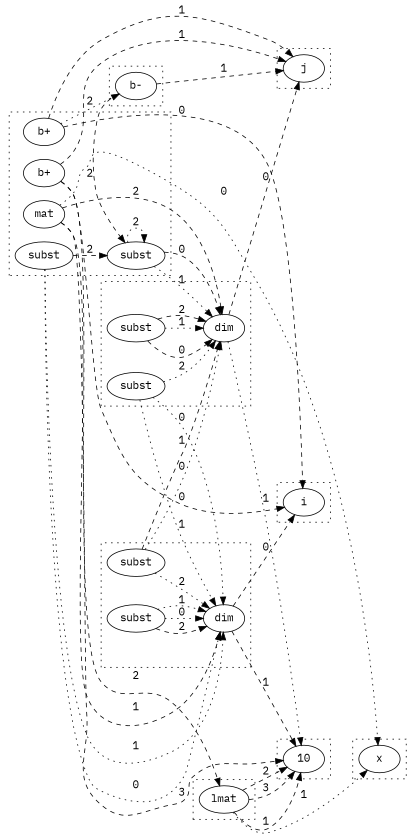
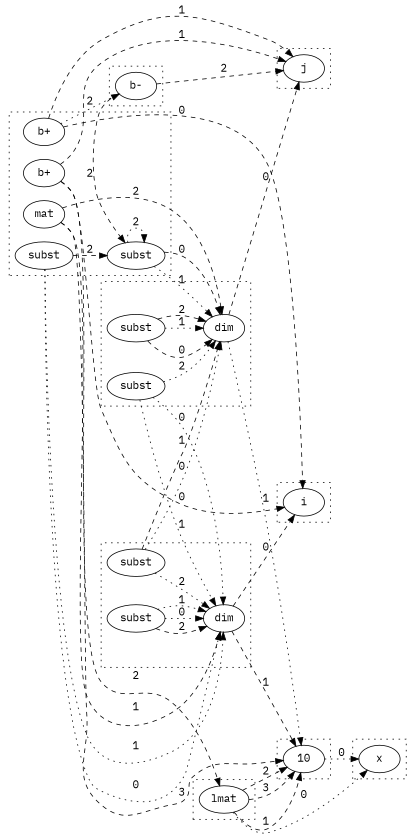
edge "b-" -> "j": label "1" -> "2"
edge "mat" -> "x": now "10" -> "x"
edge "lmat" -> "x": label "1" -> "0"
